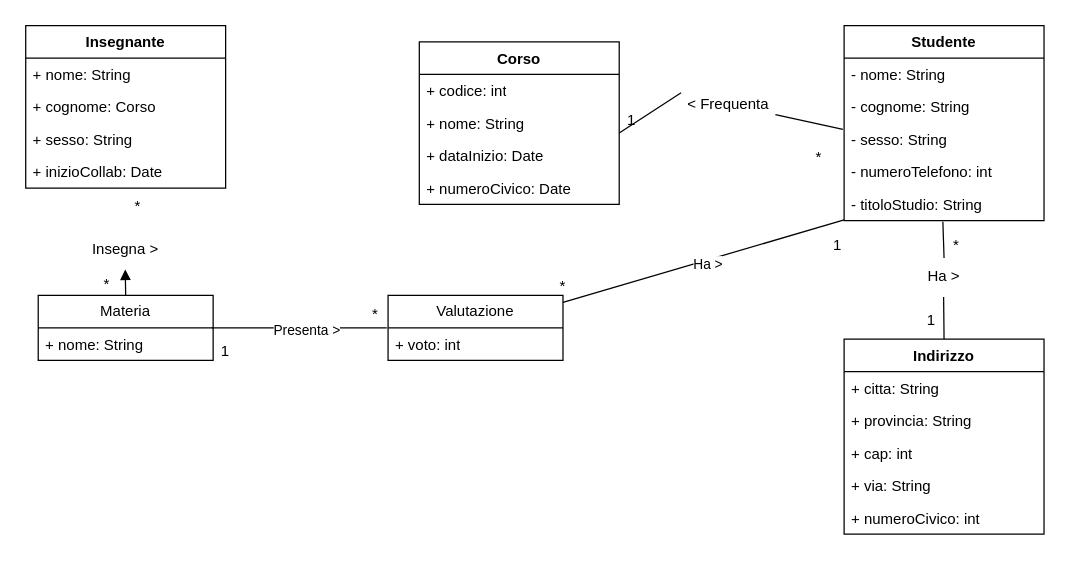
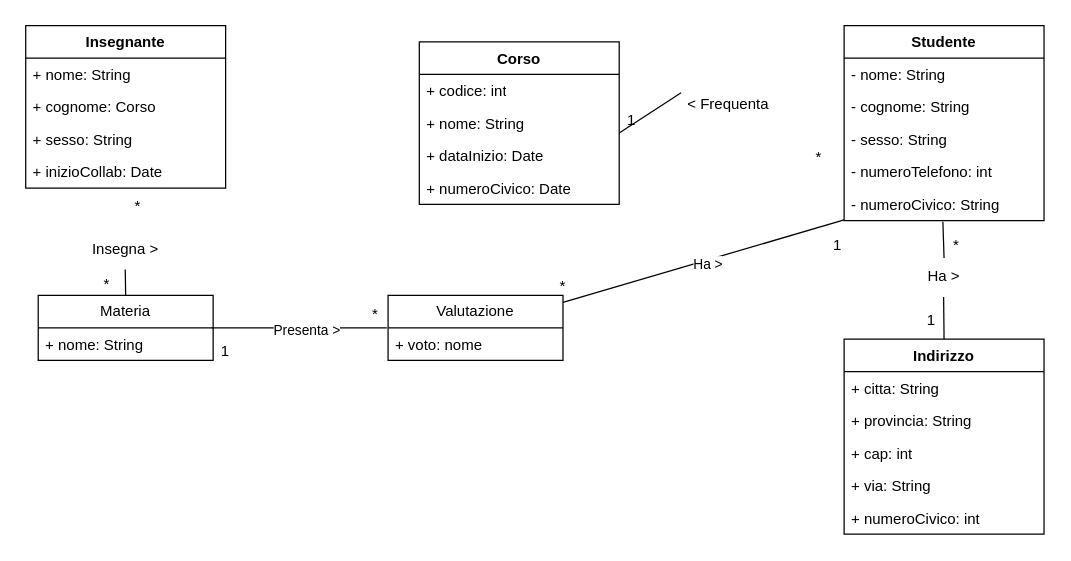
edge "< Frequenta" -- "- sesso: String": removed
node "- titoloStudio: String": label "- titoloStudio: String" -> "- numeroCivico: String"
edge "Materia" -> "Insegna >": arrowhead block -> none
node "+ voto: int": label "+ voto: int" -> "+ voto: nome"
